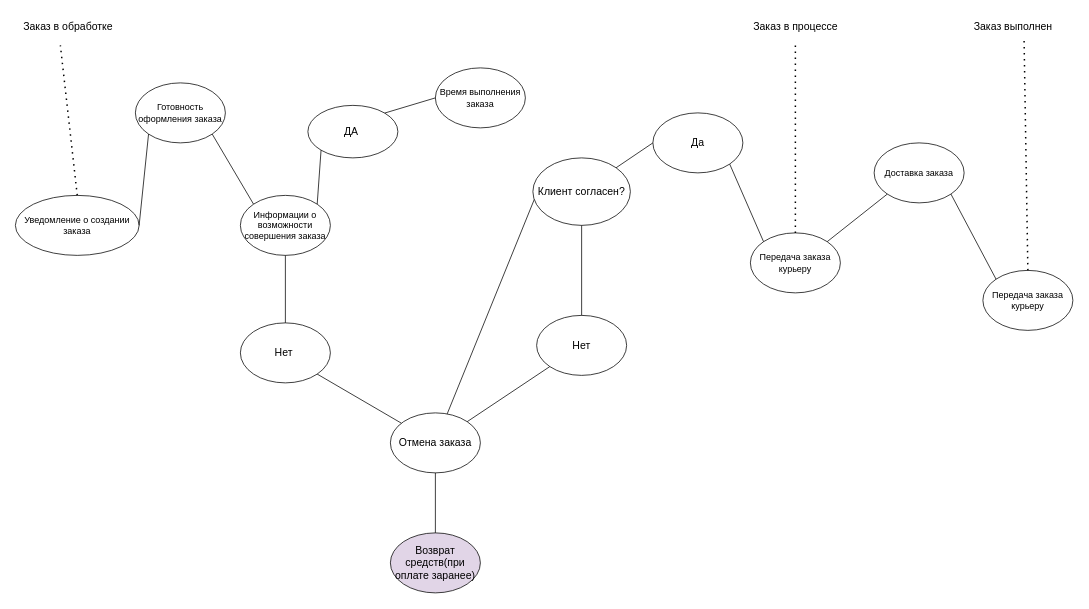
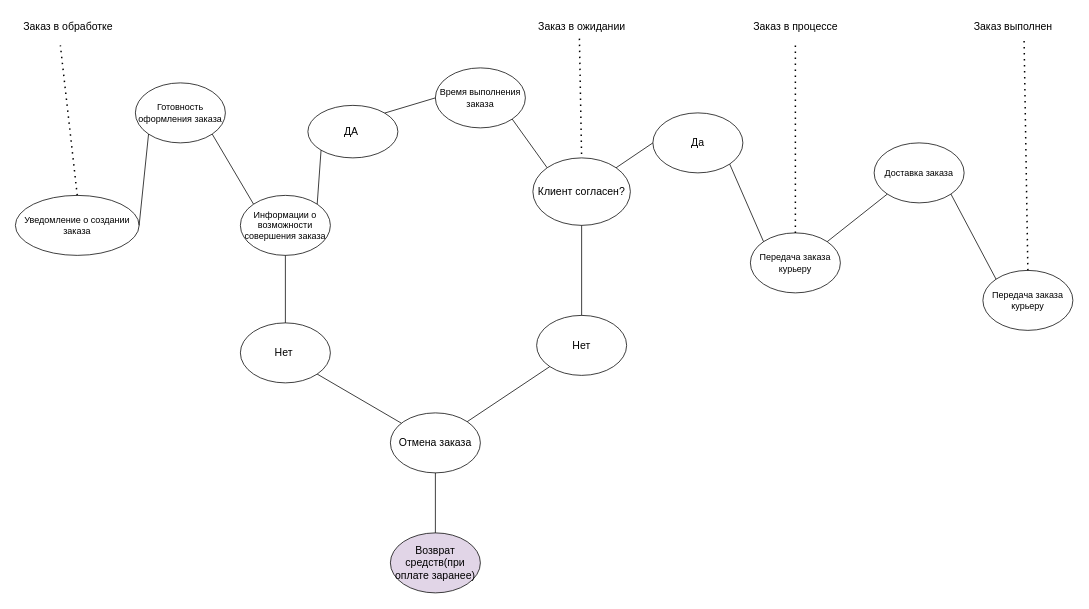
node "Заказ в ожидании": added
edge "Заказ в ожидании" -- "Клиент согласен?": added
edge "Клиент согласен?" -- "Отмена заказа": now "Клиент согласен?" -- "Время выполнения заказа"
